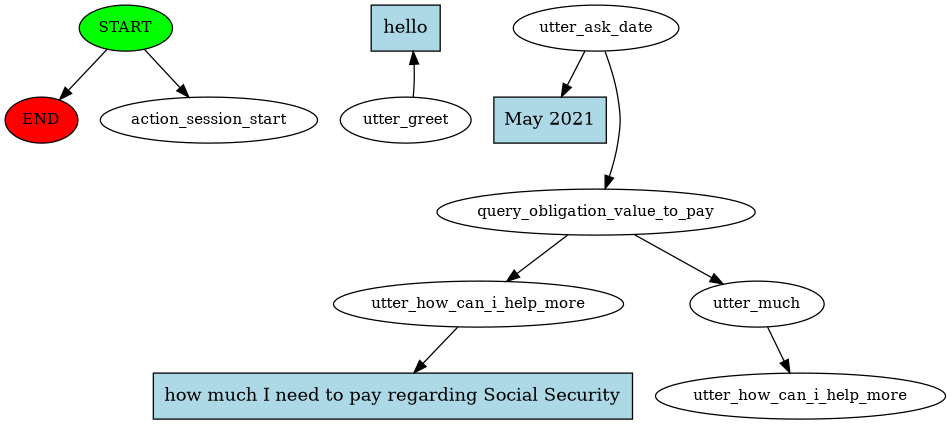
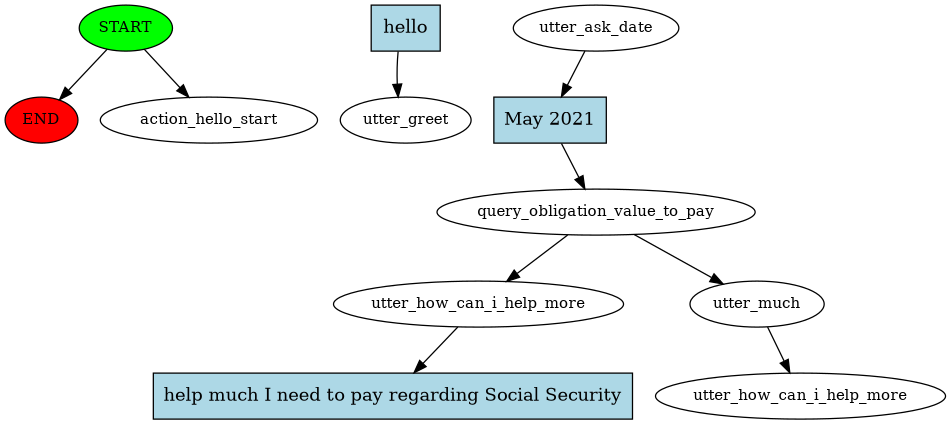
edge "utter_greet" -> "hello": reversed
edge "utter_ask_date" -> "query_obligation_value_to_pay": now "May 2021" -> "query_obligation_value_to_pay"
node "action_session_start": label "action_session_start" -> "action_hello_start"
node "how much I need to pay regarding Social Security": label "how much I need to pay regarding Social Security" -> "help much I need to pay regarding Social Security"
